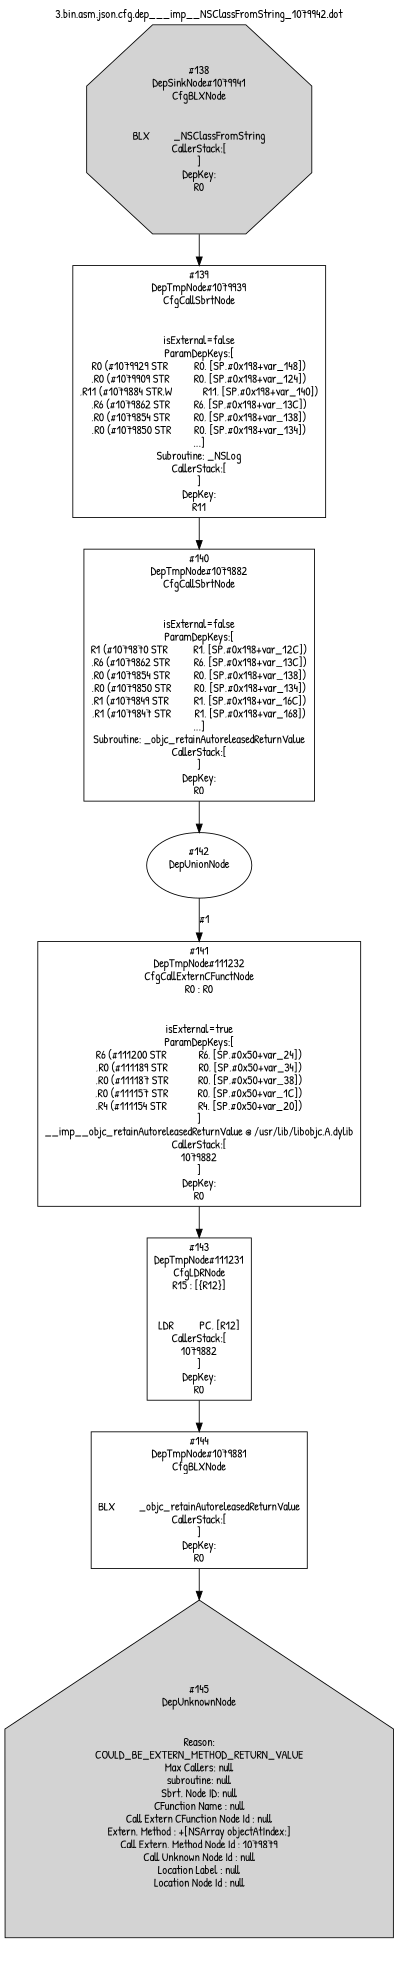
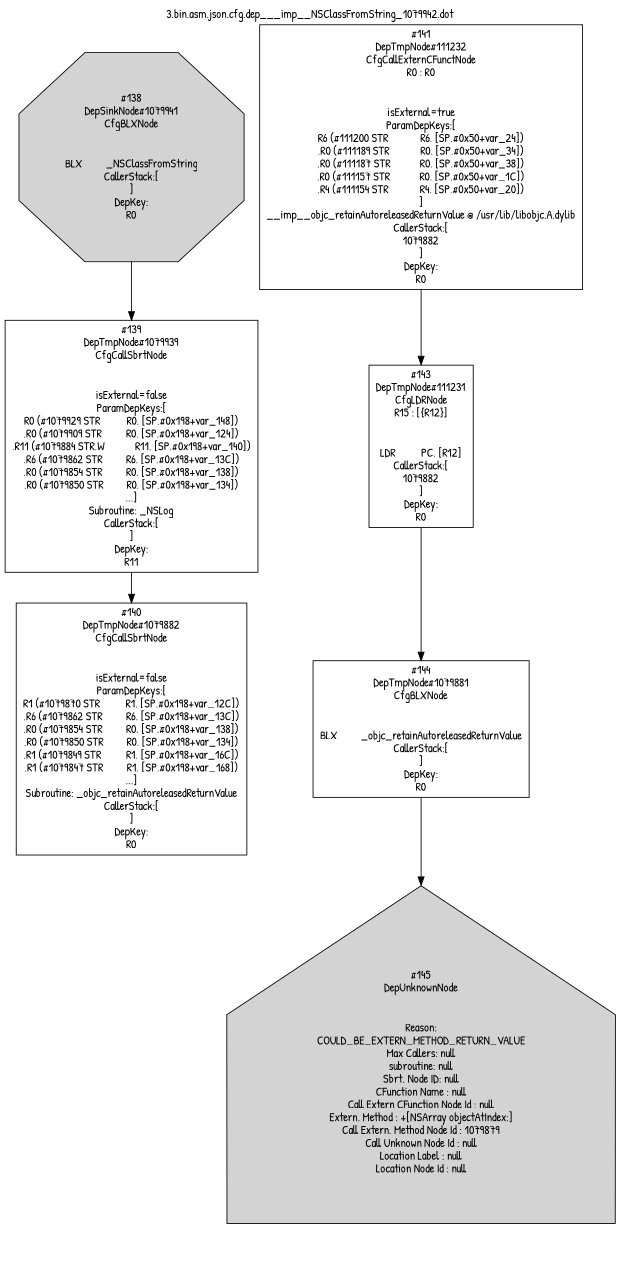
node "#142 DepUnionNode": removed
